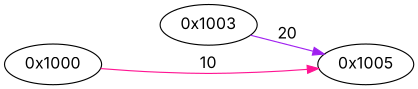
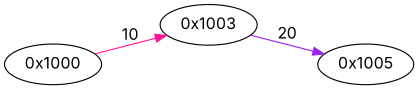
edge "0x1000" -> "0x1005": now "0x1000" -> "0x1003"
